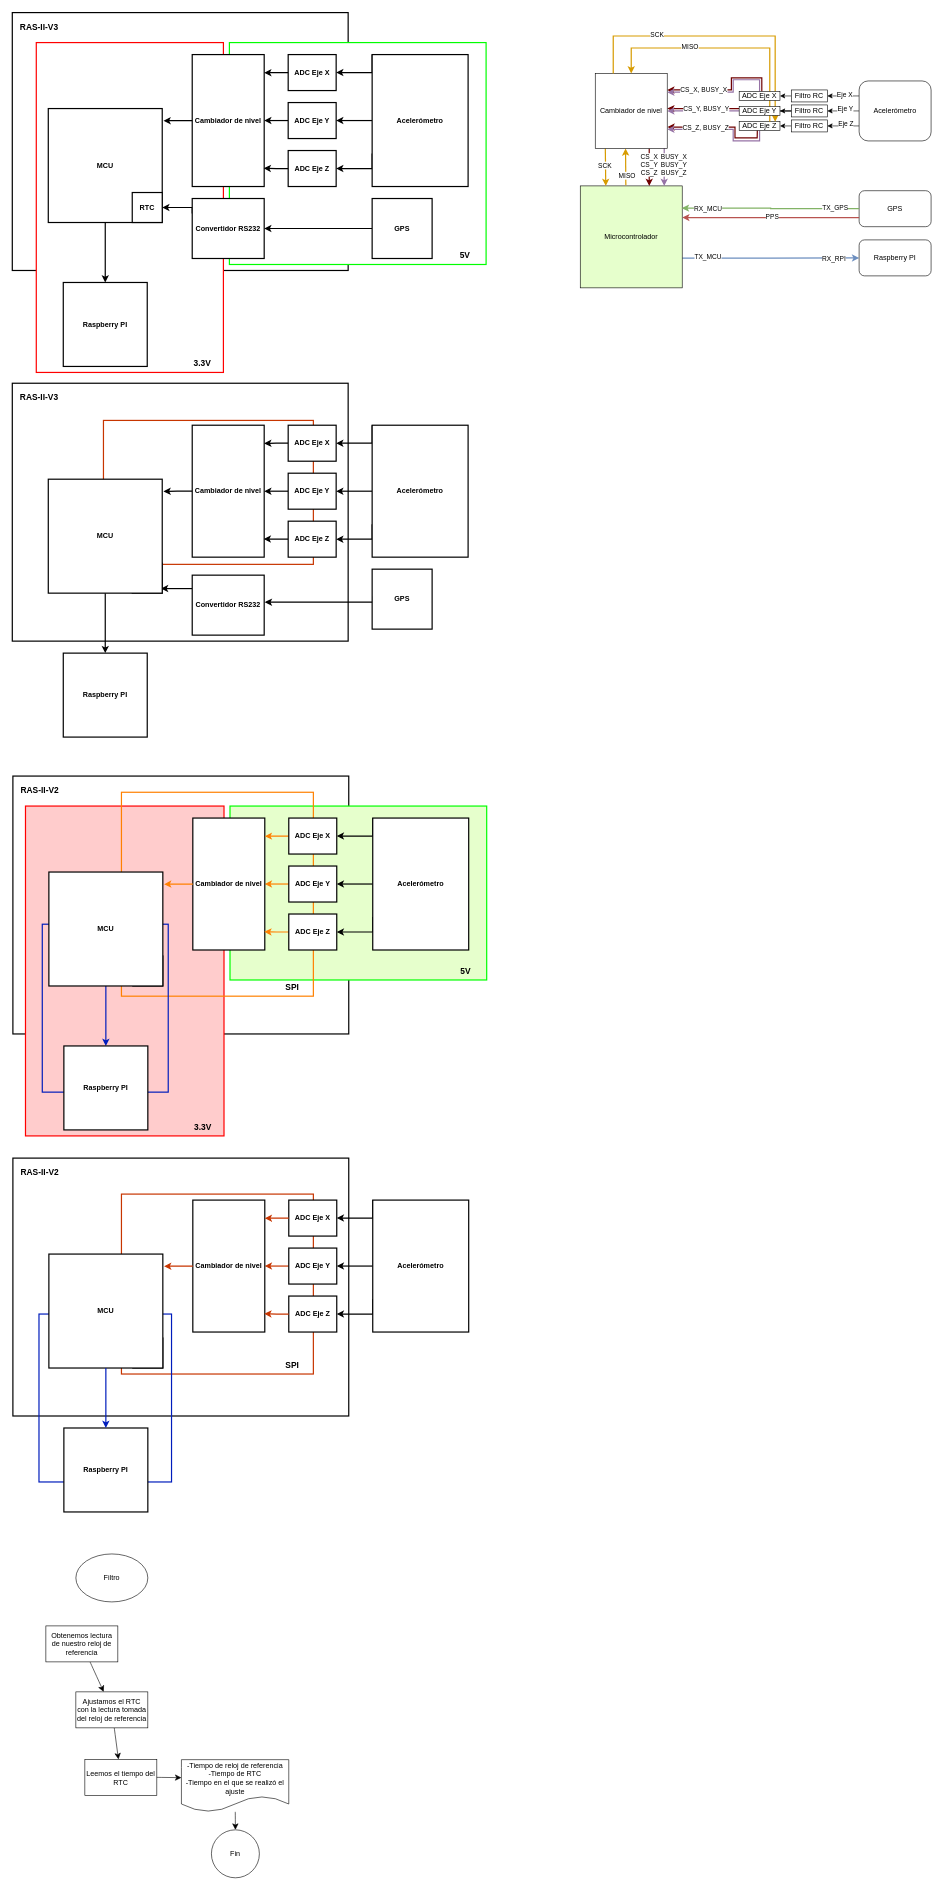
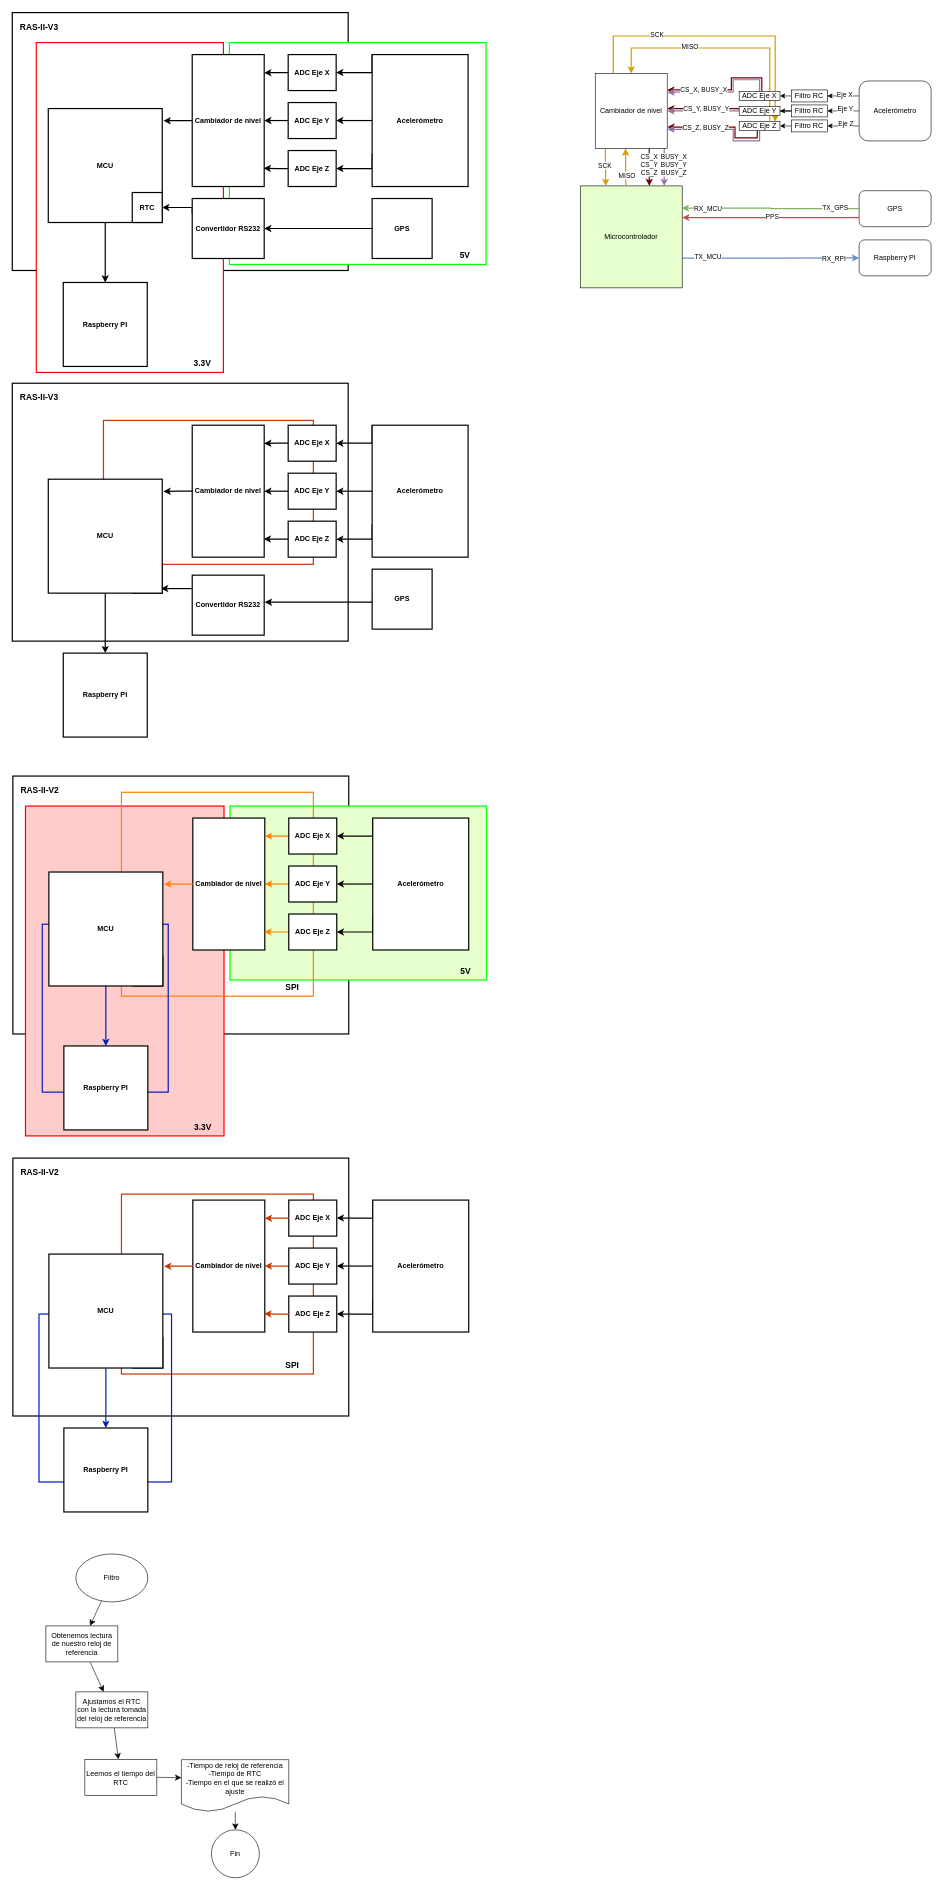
edge "Filtro" -> "Obtenemos lectura de nuestro reloj de referencia": added
